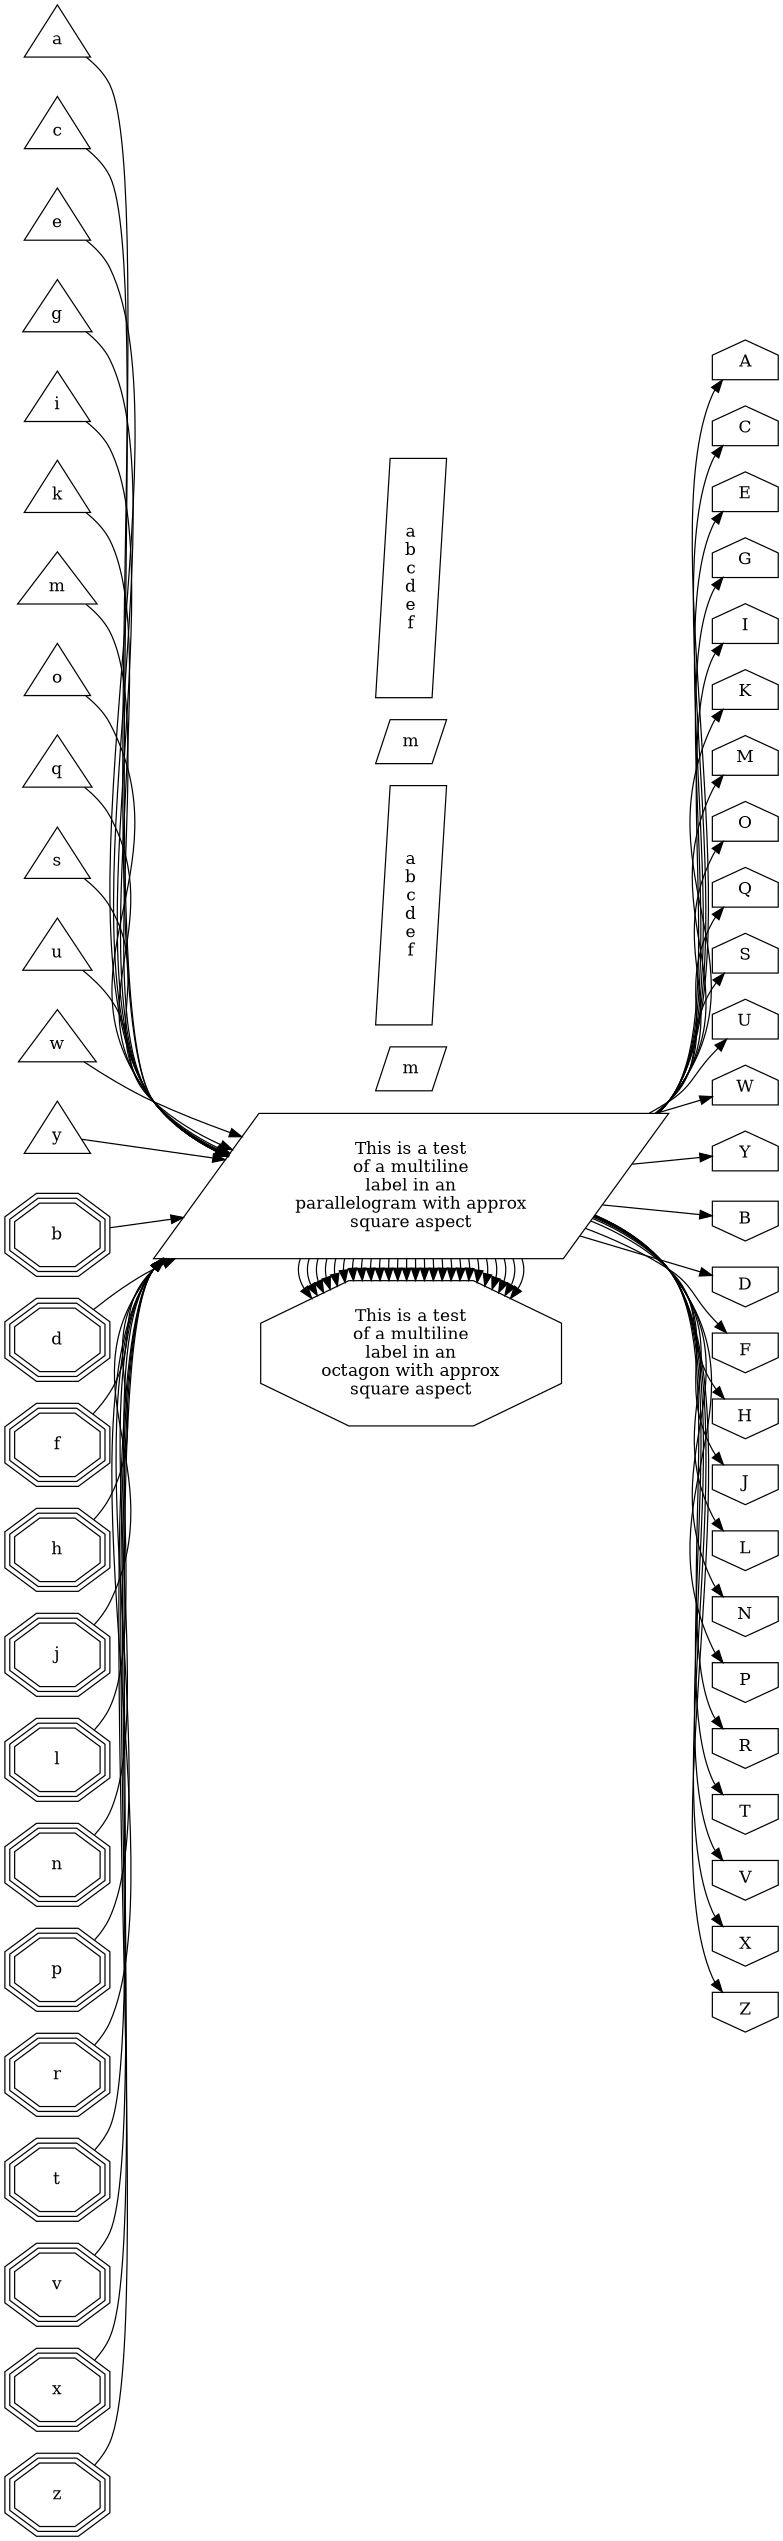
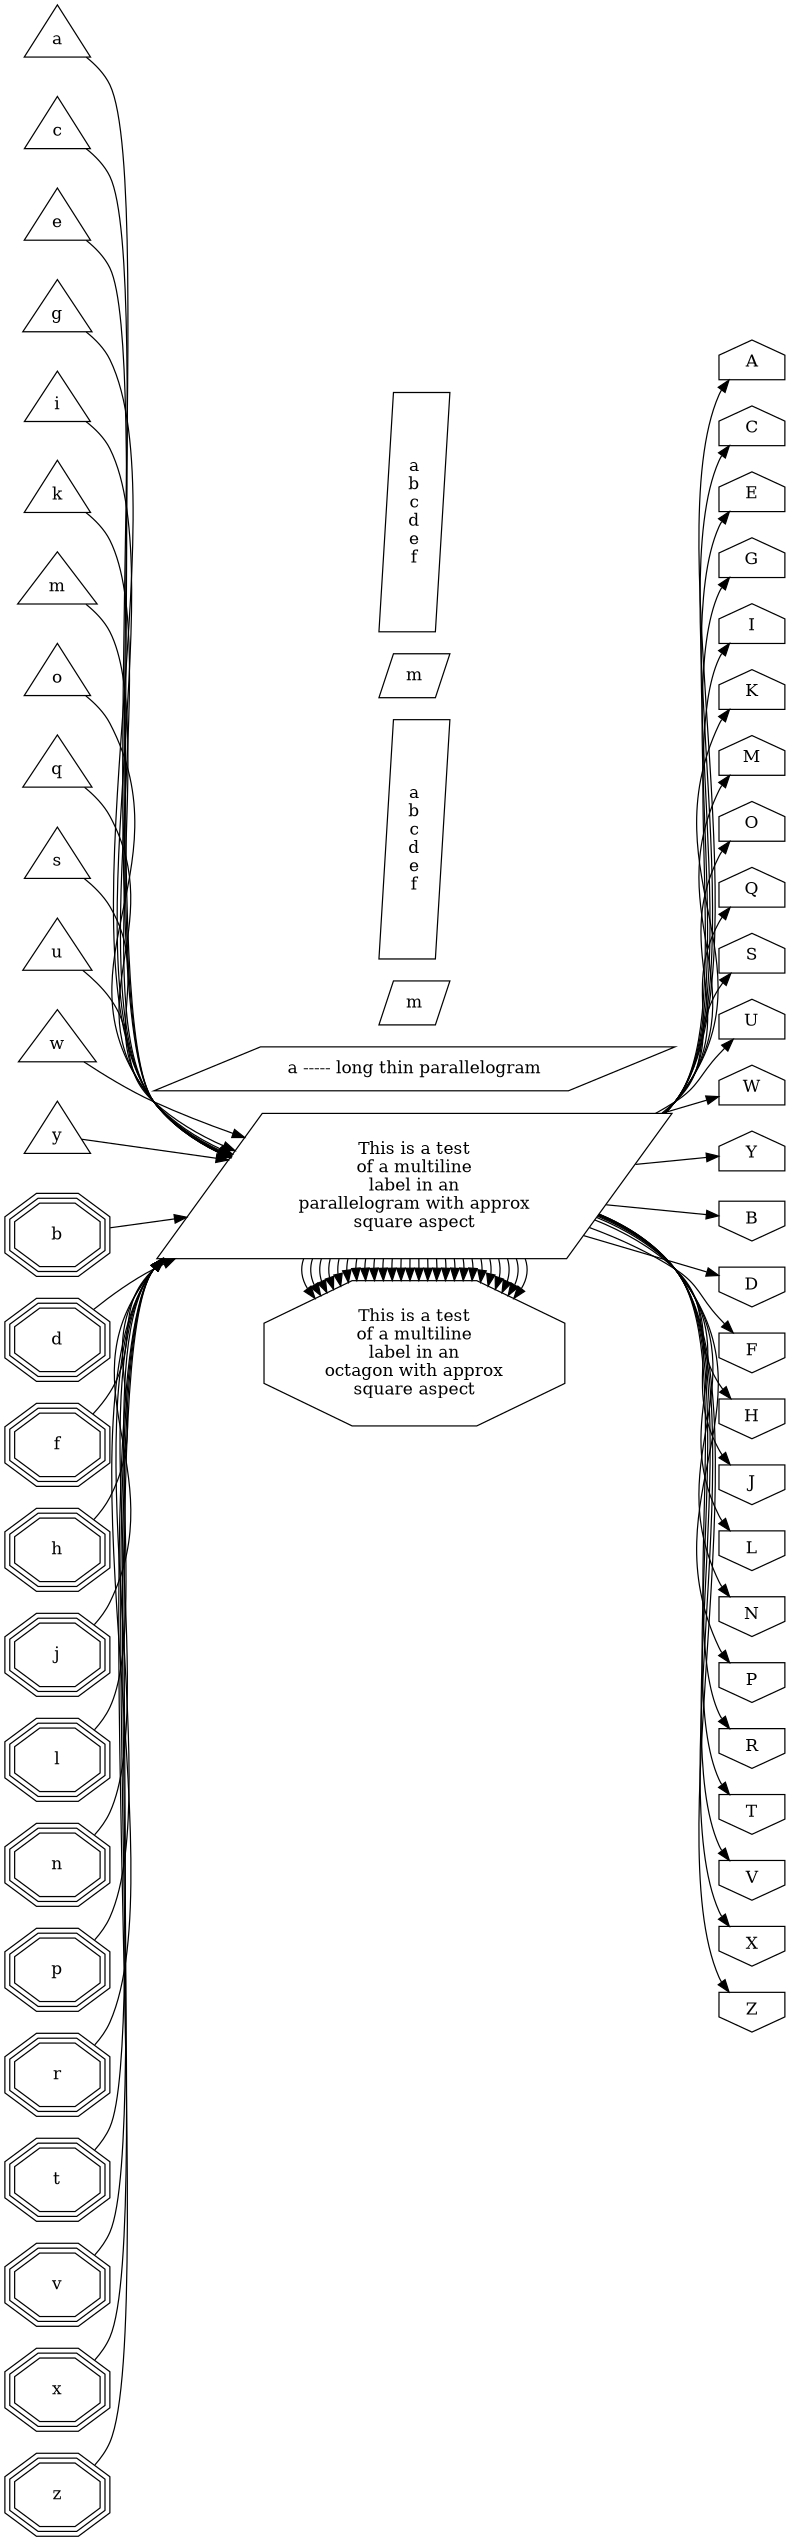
node "a ----- long thin parallelogram": added
